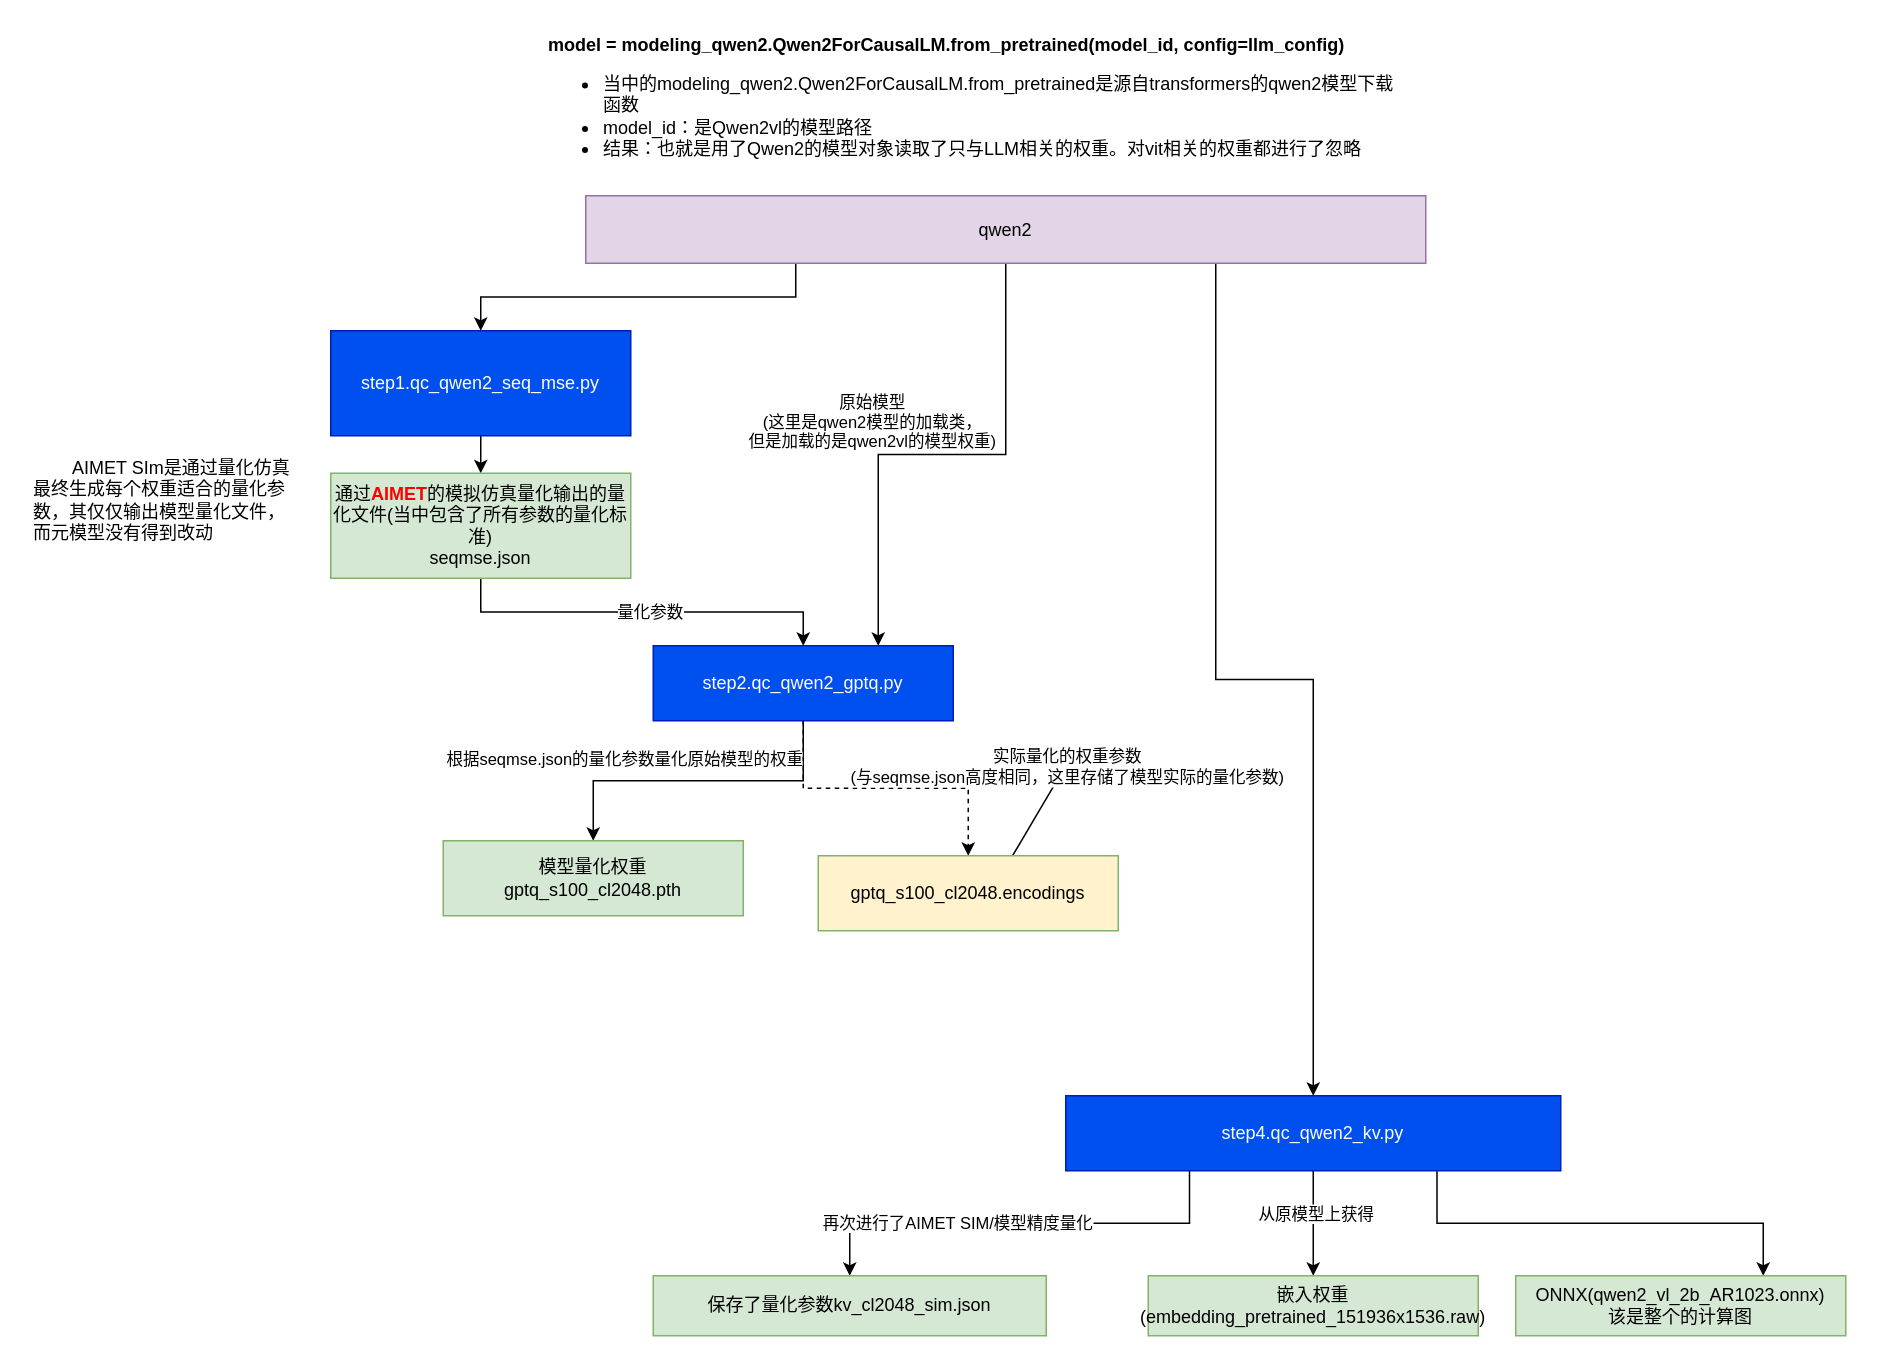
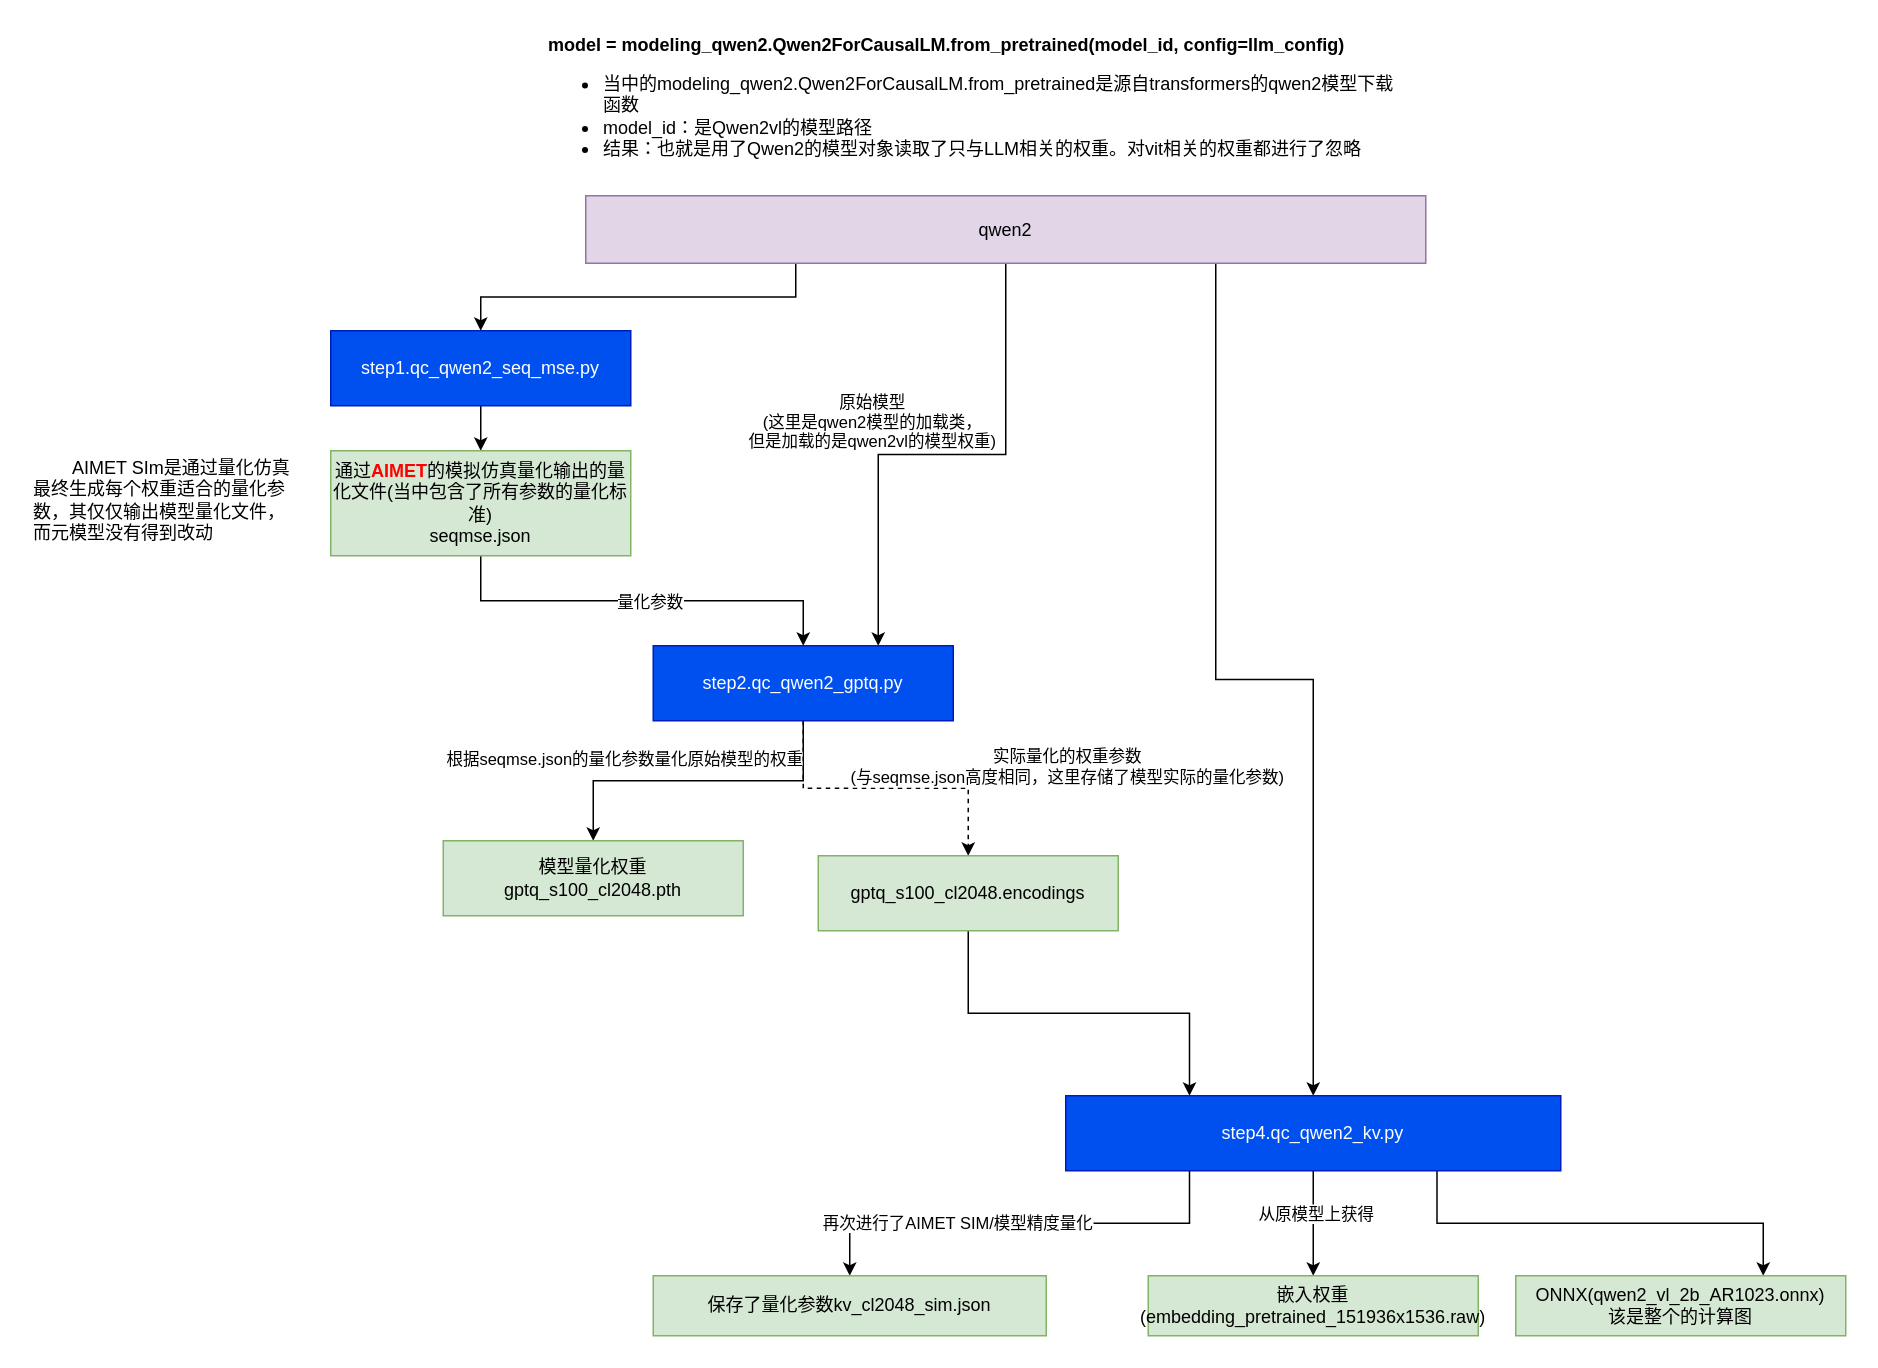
node "step1.qc_qwen2_seq_mse.py": size 300x105 -> 300x75
node "通过AIMET的模拟仿真量化输出的量化文件(当中包含了所有参数的量化标准) seqmse.json": moved (481, 526) -> (481, 503)
edge "gptq_s100_cl2048.encodings" -> "实际量化的权重参数 (与seqmse.json高度相同，这里存储了模型实际的量化参数)": now "gptq_s100_cl2048.encodings" -> "step4.qc_qwen2_kv.py"
node "gptq_s100_cl2048.encodings": fillcolor #fff2cc -> #d5e8d4
